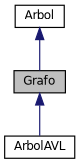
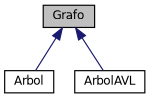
edge "Grafo" -> "Arbol": reversed
